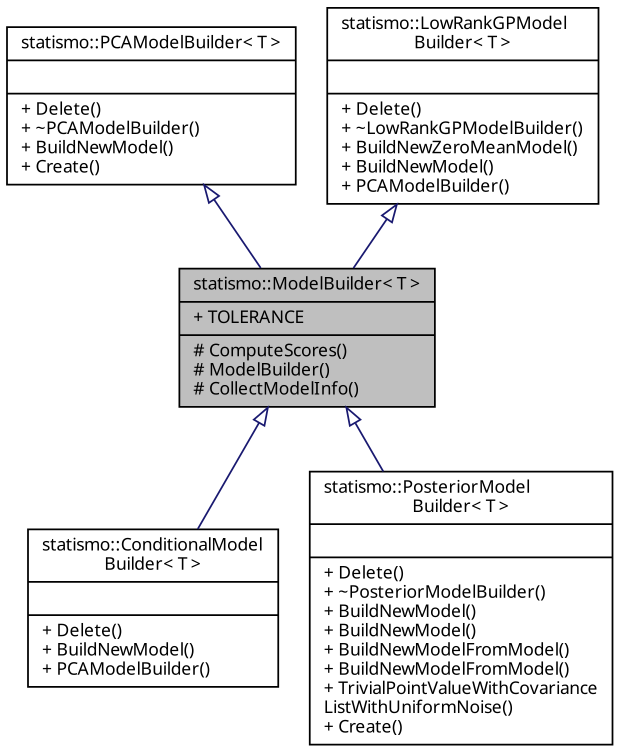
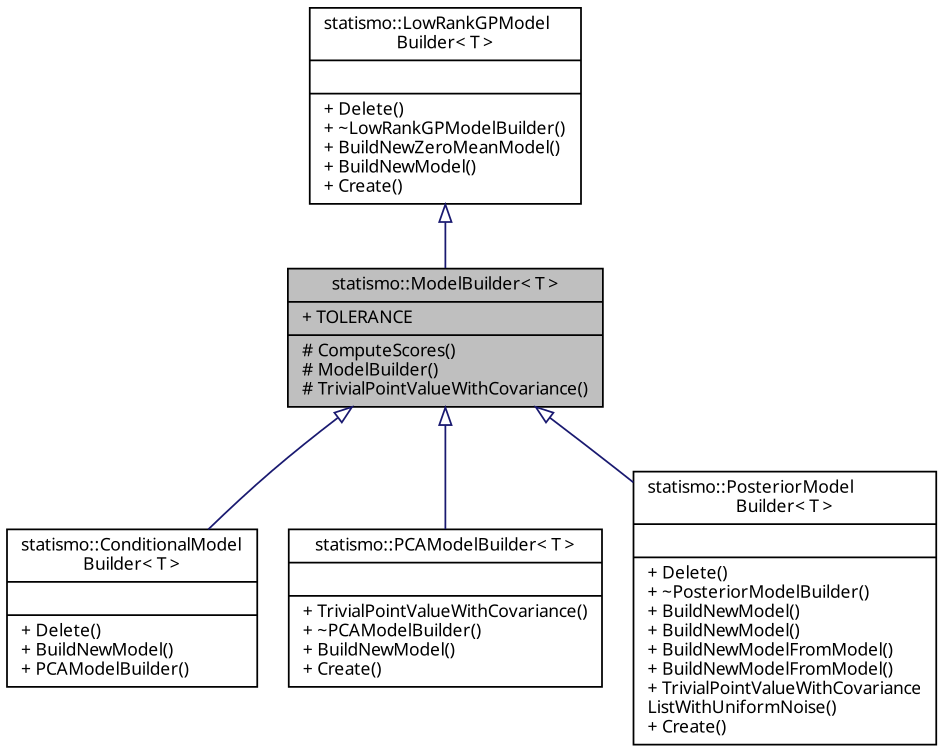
node "statismo::PCAModelBuilder< T >": text "+ Delete()" -> "+ TrivialPointValueWithCovariance()"
node "statismo::LowRankGPModel": text "+ PCAModelBuilder()" -> "+ Create()"
edge "statismo::ModelBuilder< T >" -> "statismo::PCAModelBuilder< T >": reversed
node "statismo::ModelBuilder< T >": text "# CollectModelInfo()" -> "# TrivialPointValueWithCovariance()"
